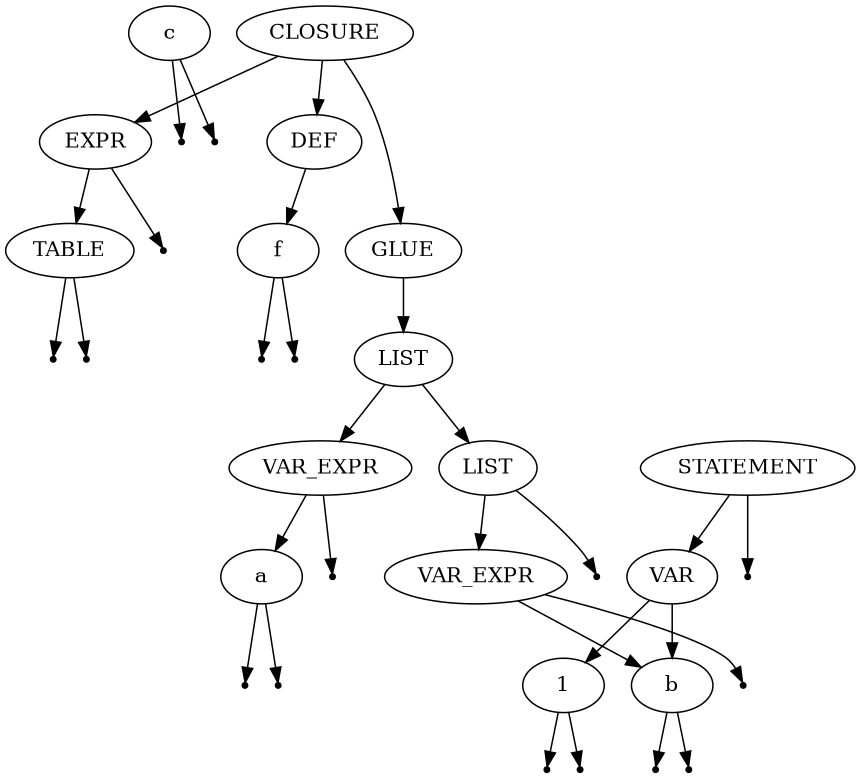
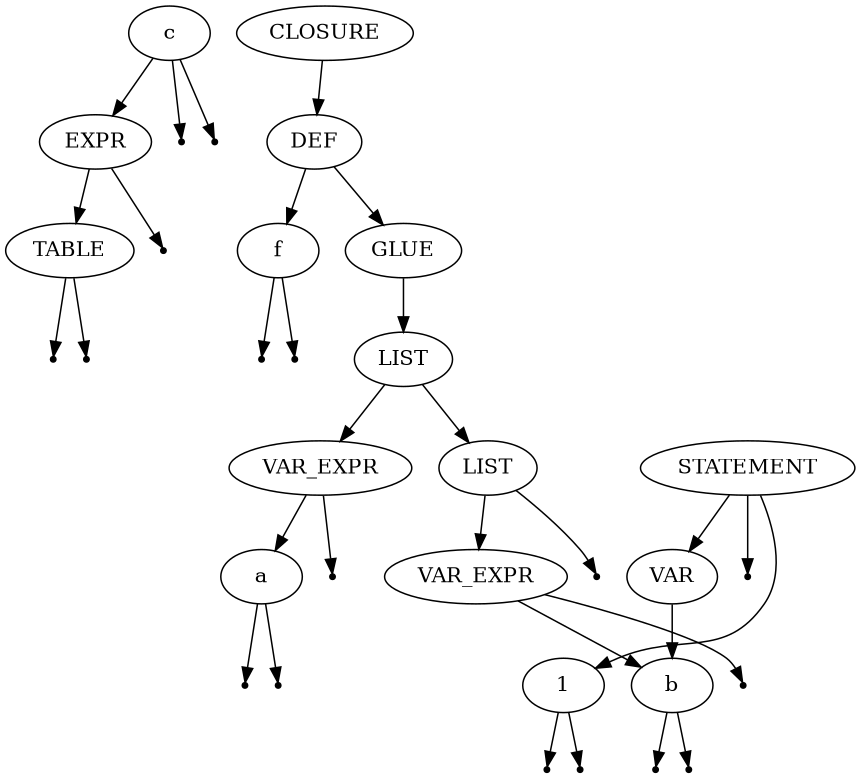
edge "CLOSURE" -> "EXPR": now "c" -> "EXPR"
edge "CLOSURE" -> "GLUE": now "DEF" -> "GLUE"
edge "VAR" -> "1": now "STATEMENT" -> "1"
